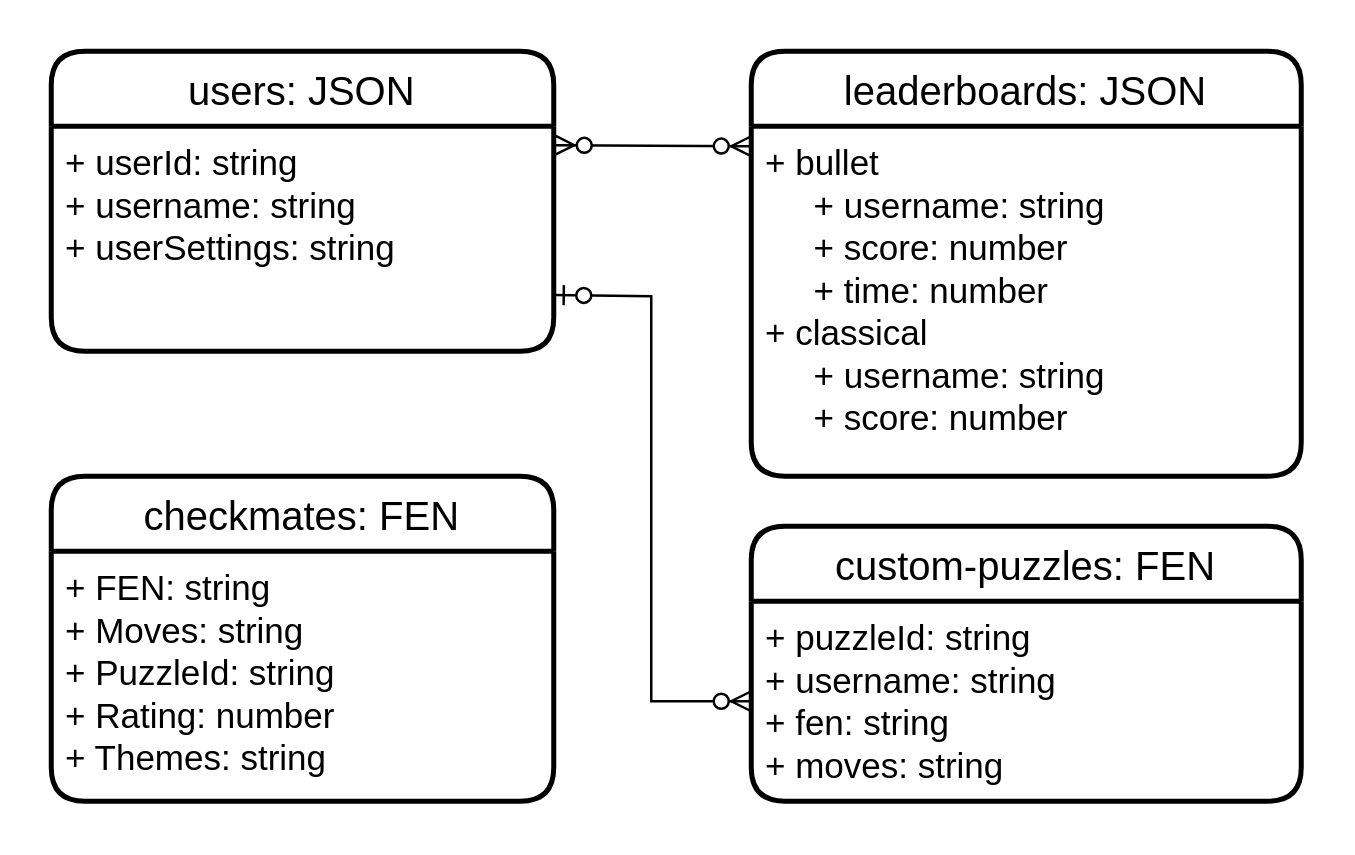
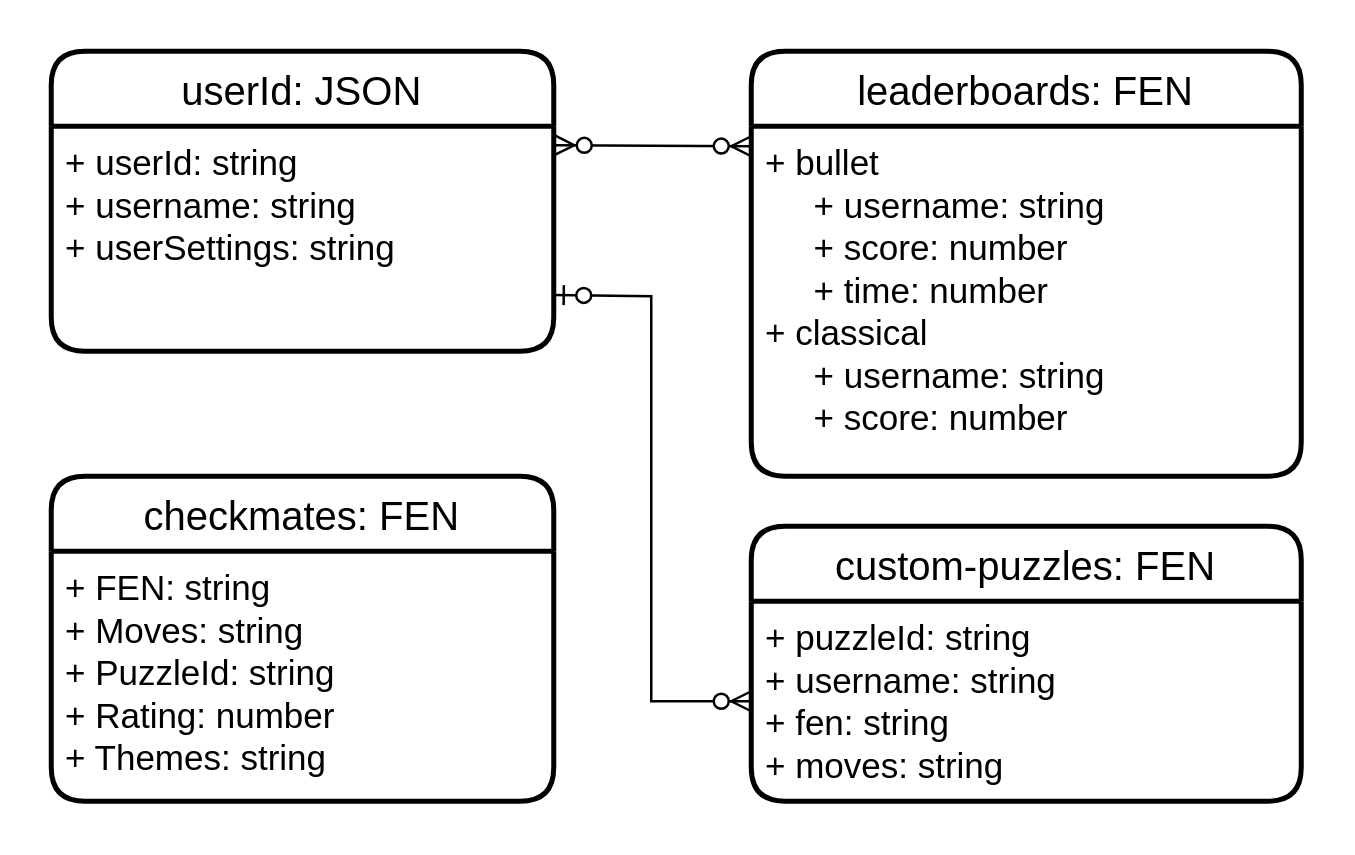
node "users: JSON": label "users: JSON" -> "userId: JSON"
node "leaderboards: JSON": label "leaderboards: JSON" -> "leaderboards: FEN"
